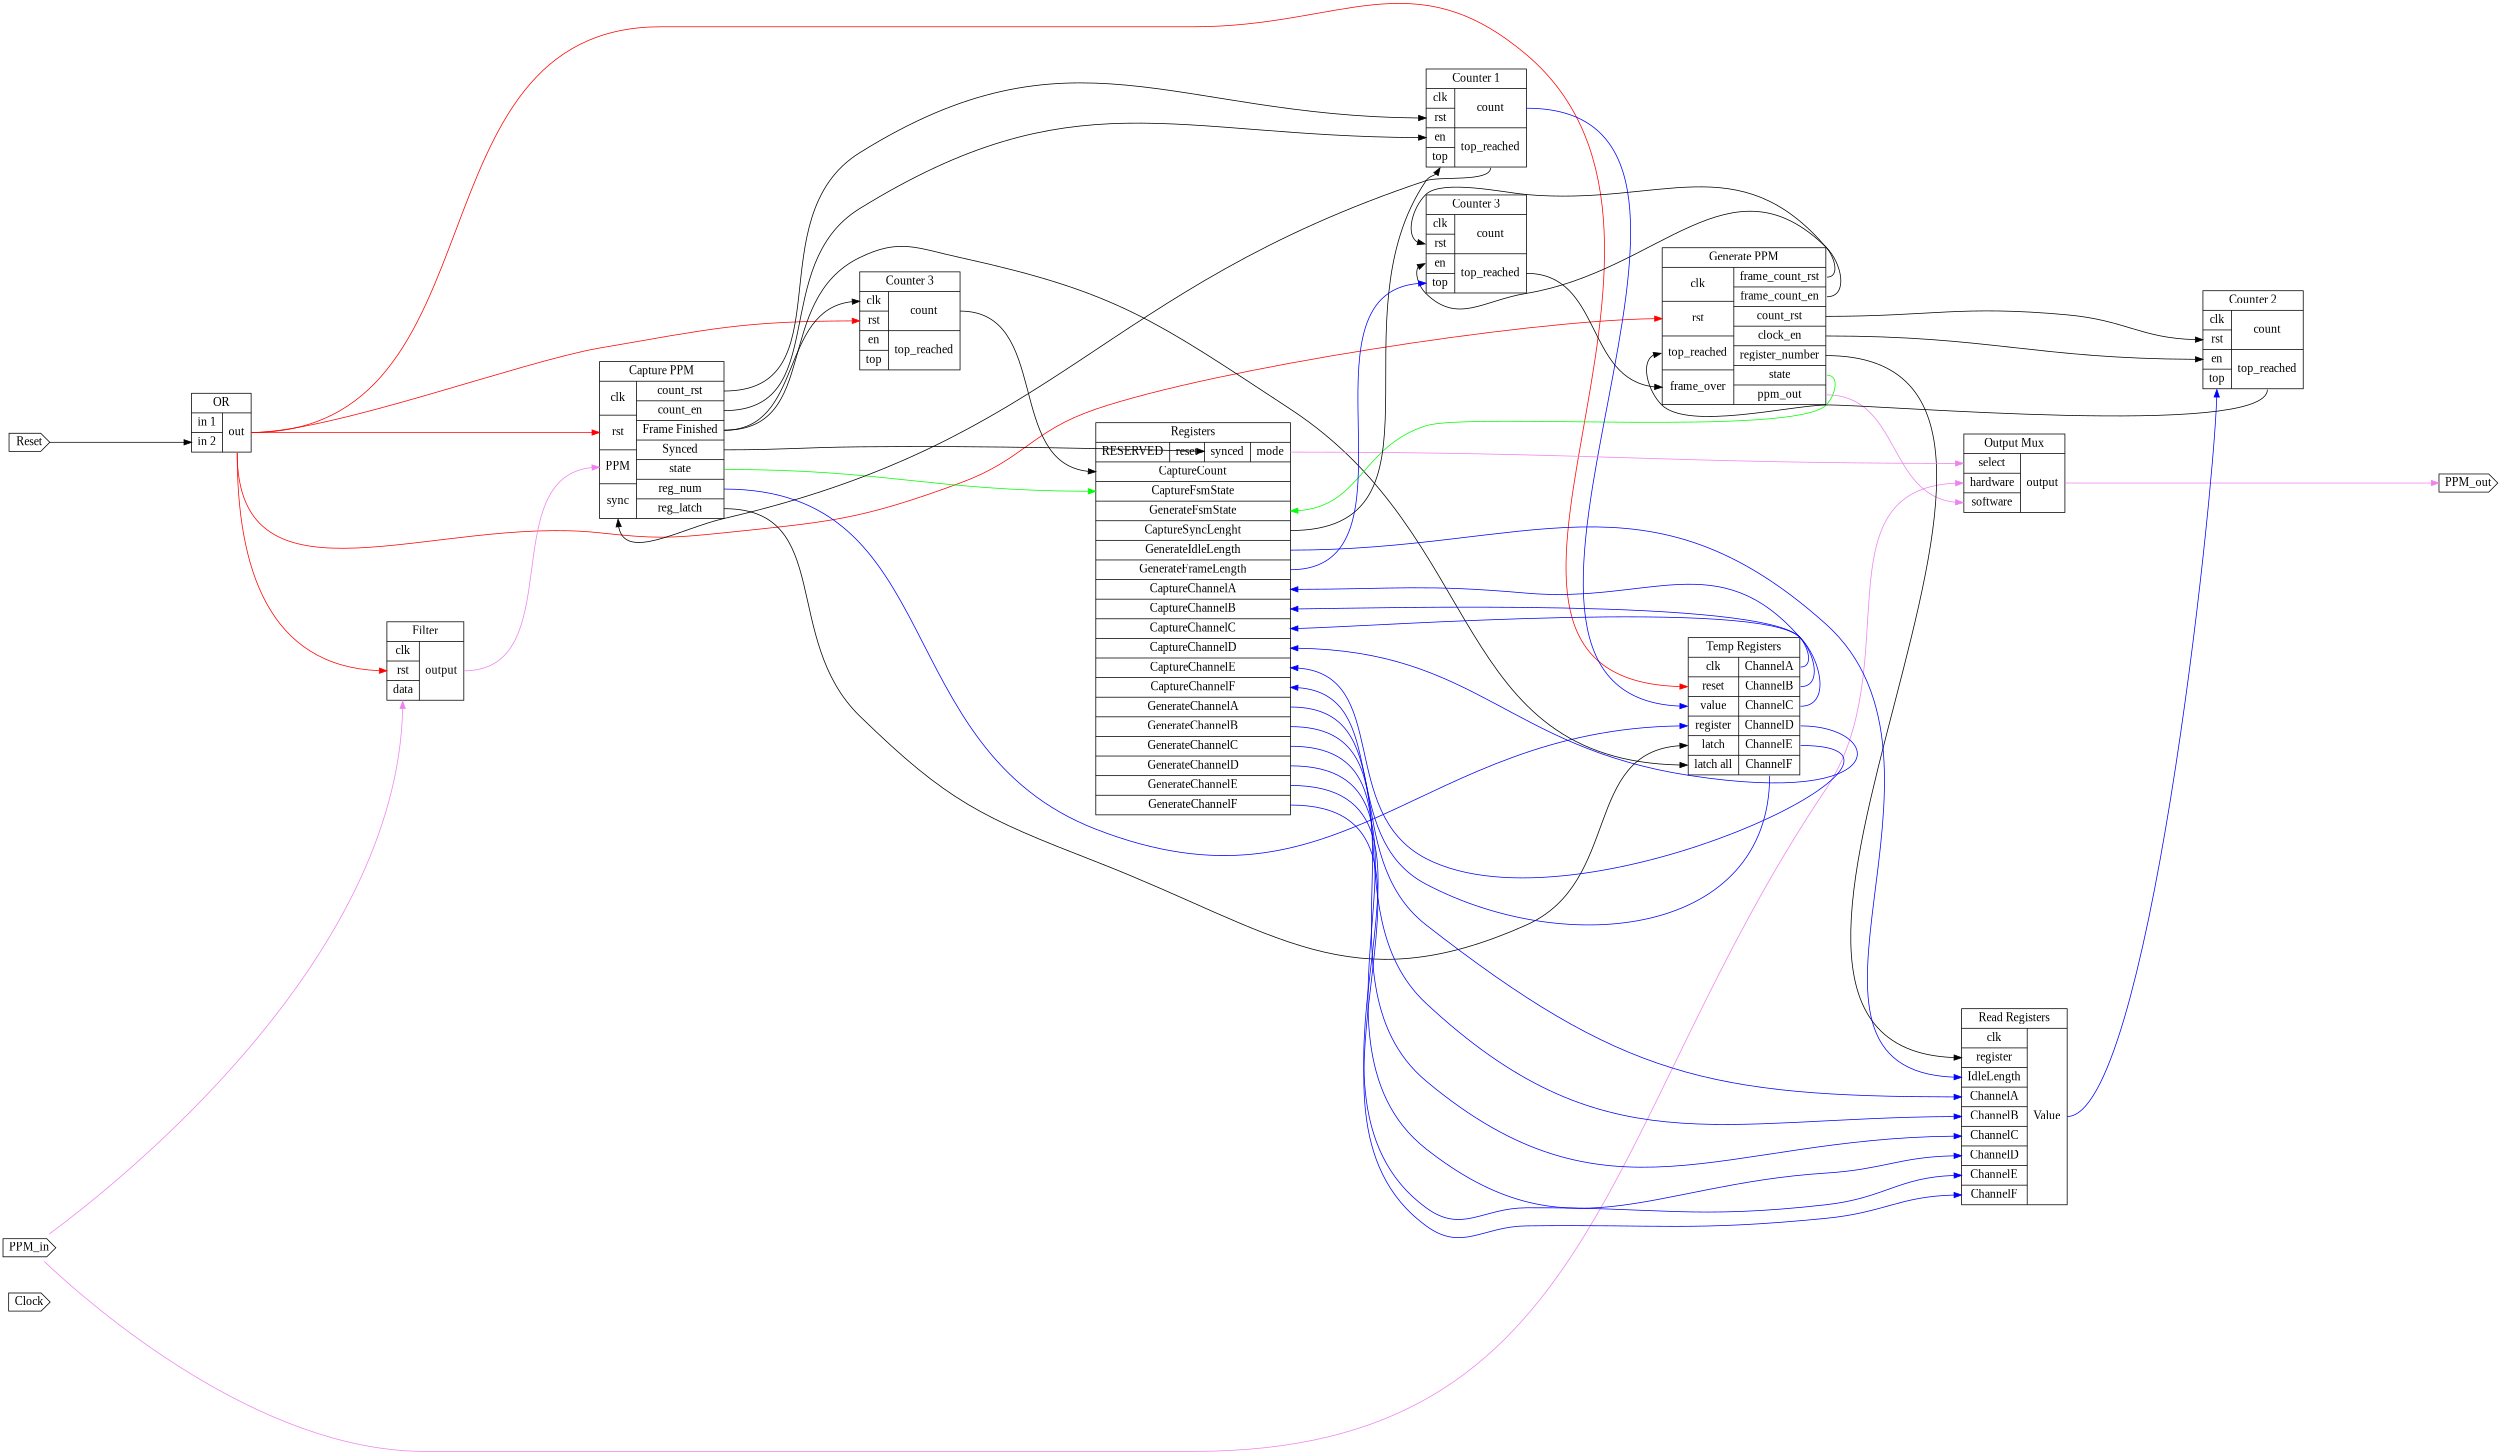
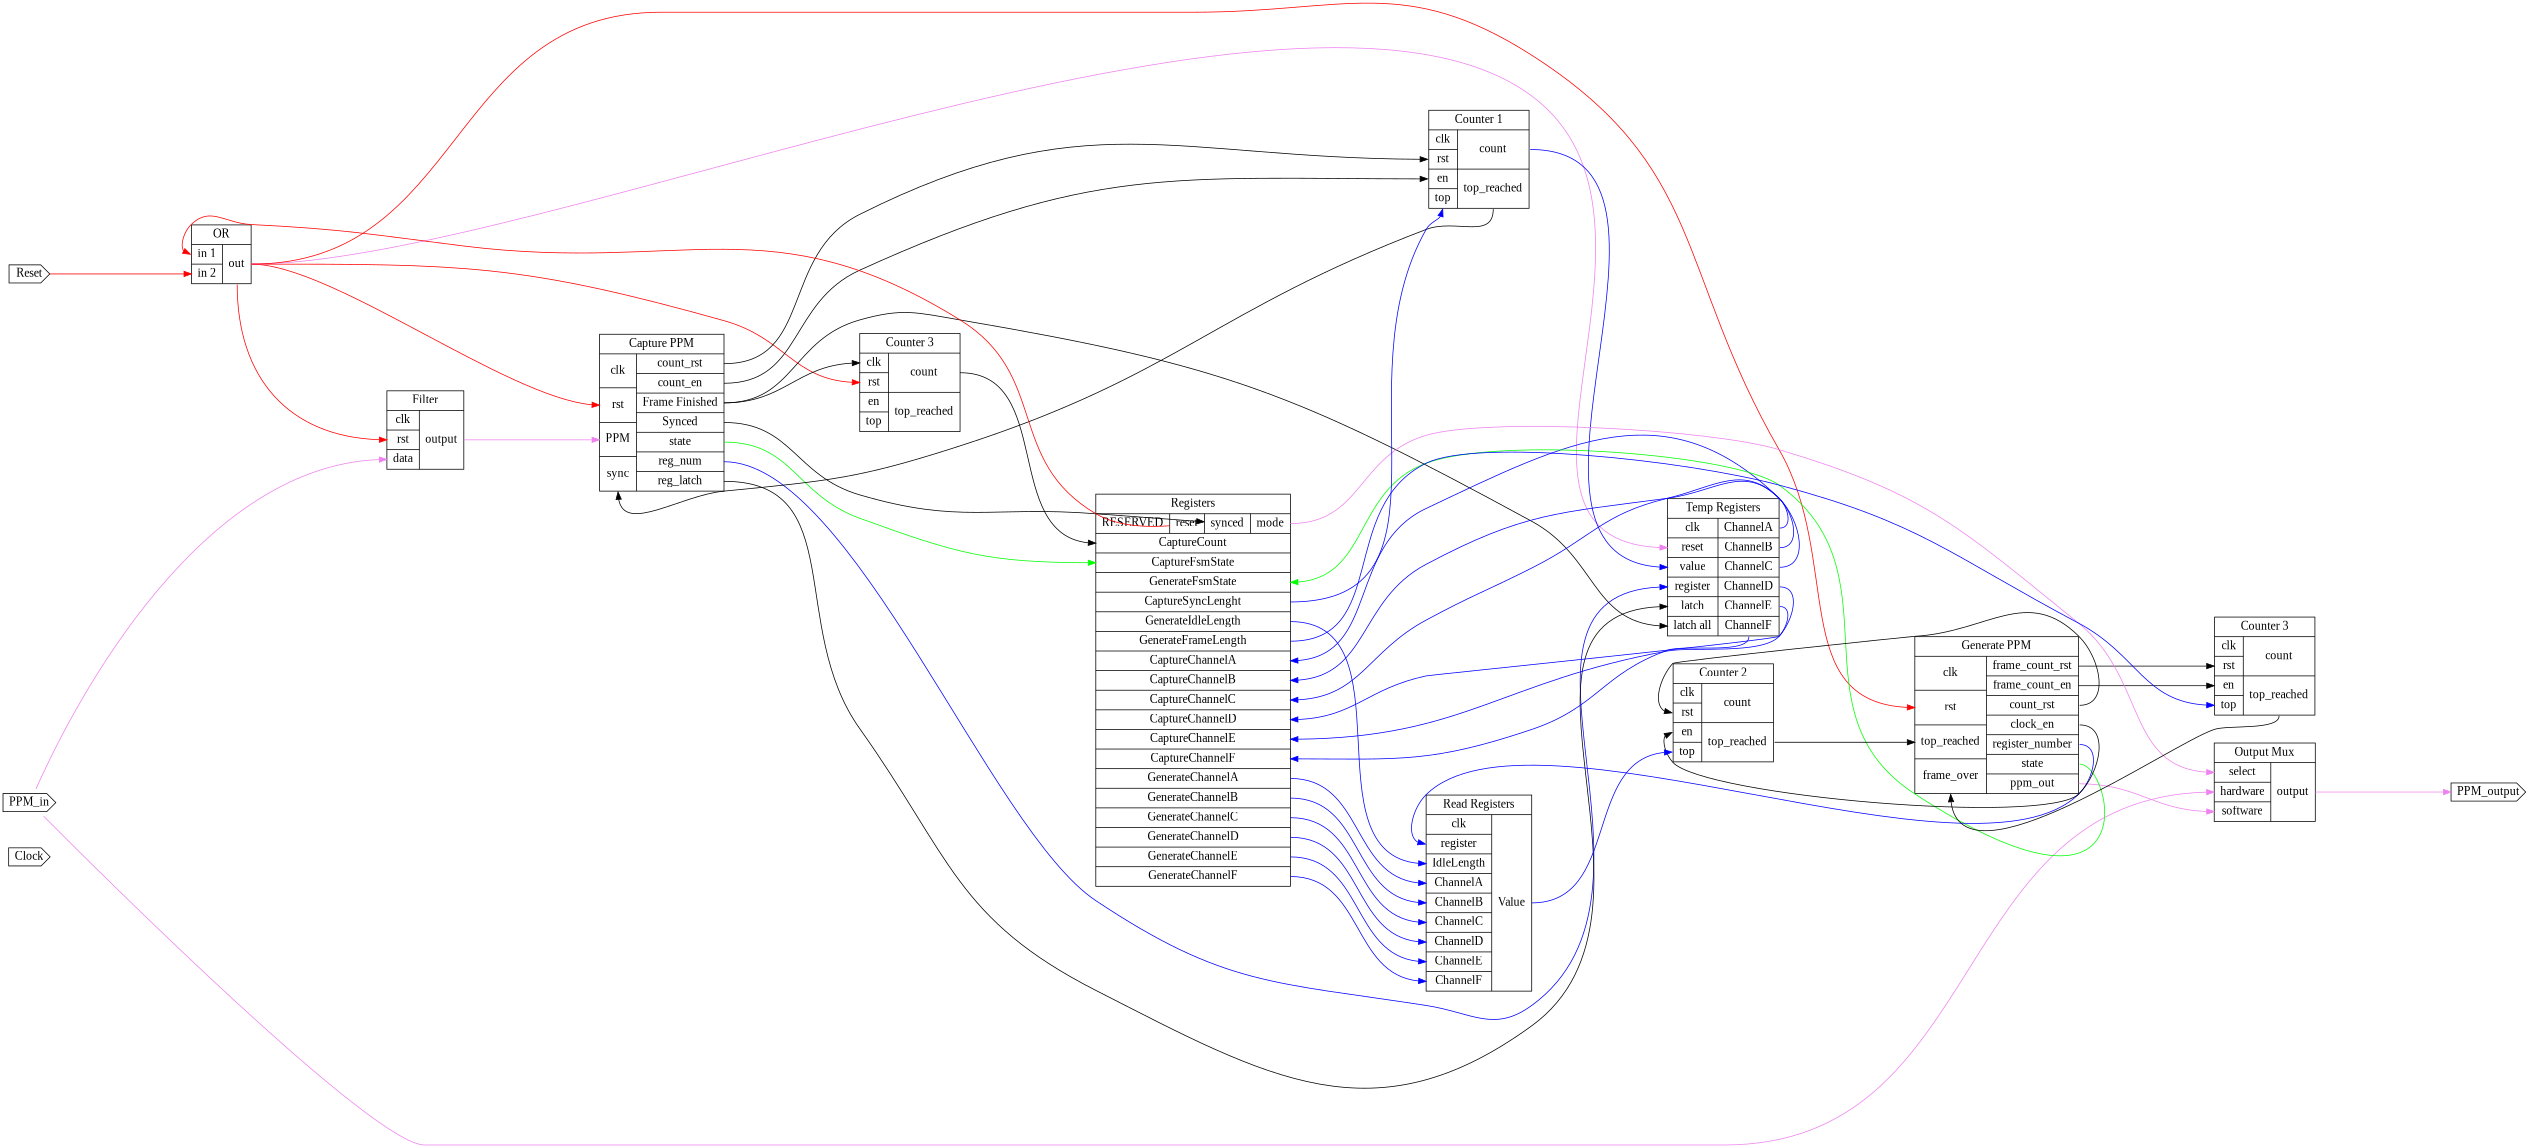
edge "OR" -> "Temp Registers": color red -> violet
edge "Registers" -> "OR": added
edge "Registers" -> "Counter 1": color black -> blue
edge "Reset" -> "OR": color black -> red
node "PPM_out": label "PPM_out" -> "PPM_output"
edge "Generate PPM" -> "Read Registers": color black -> blue
